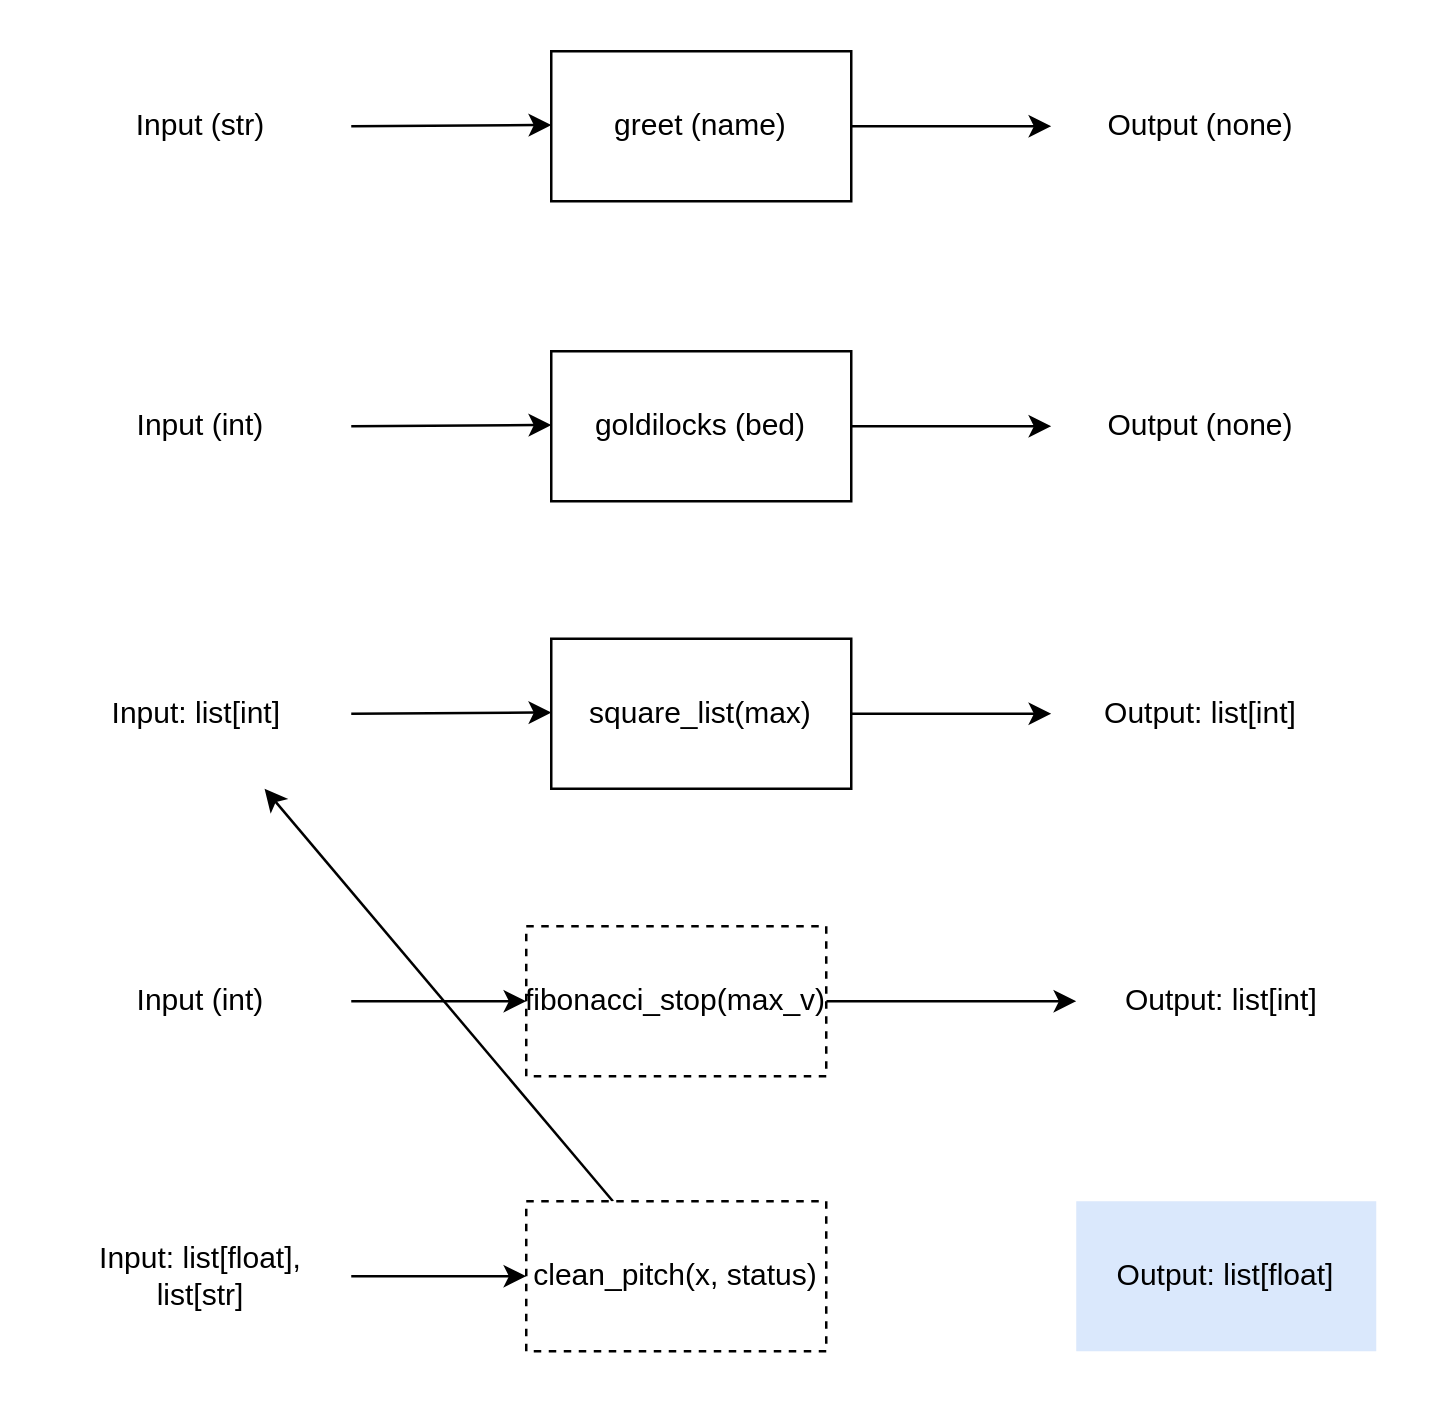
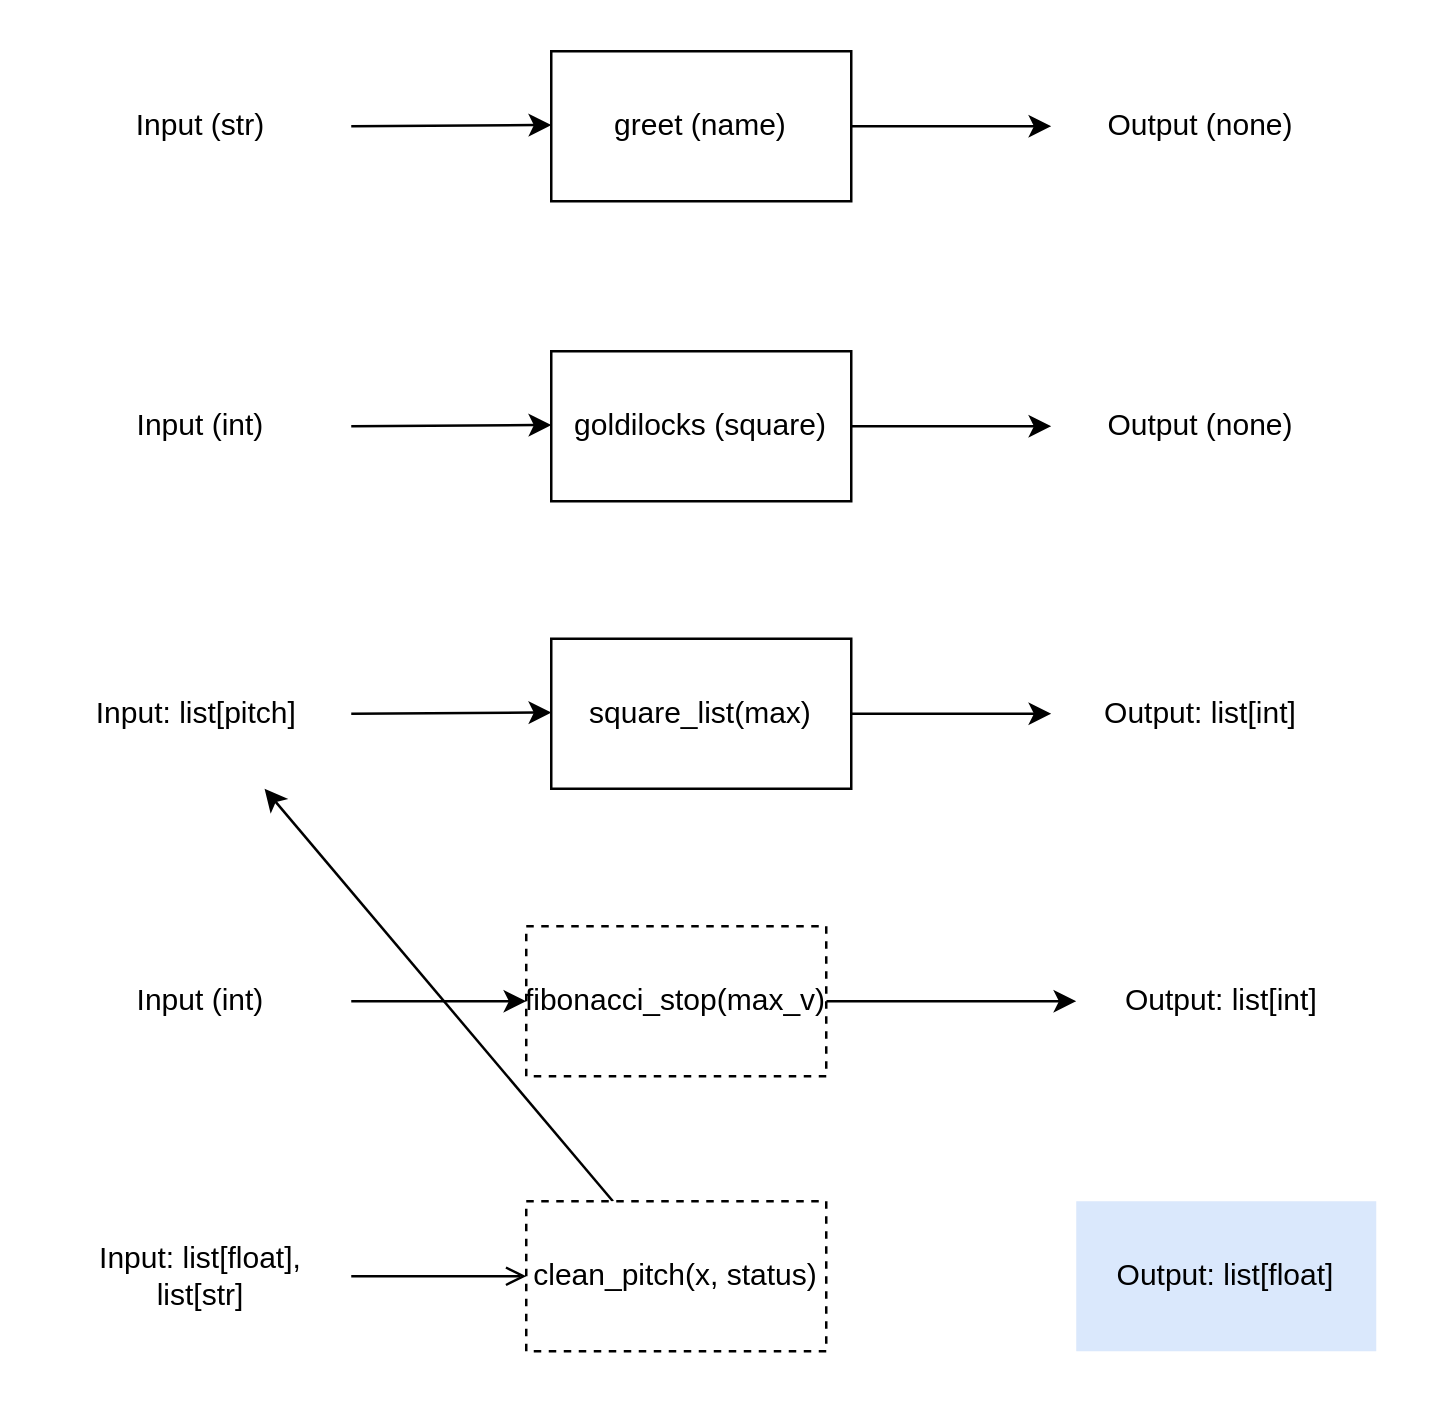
node "goldilocks (bed)": label "goldilocks (bed)" -> "goldilocks (square)"
node "Input: list[int]": label "Input: list[int]" -> "Input: list[pitch]"
edge "Input: list[float], list[str]" -> "clean_pitch(x, status)": arrowhead classic -> open
